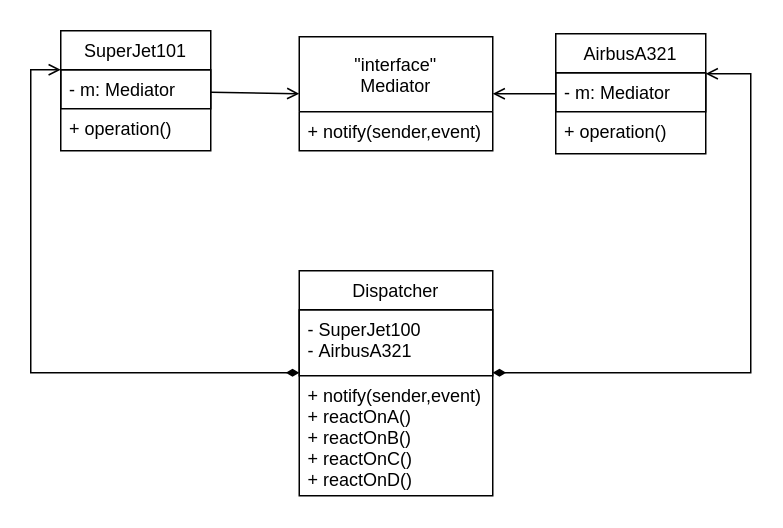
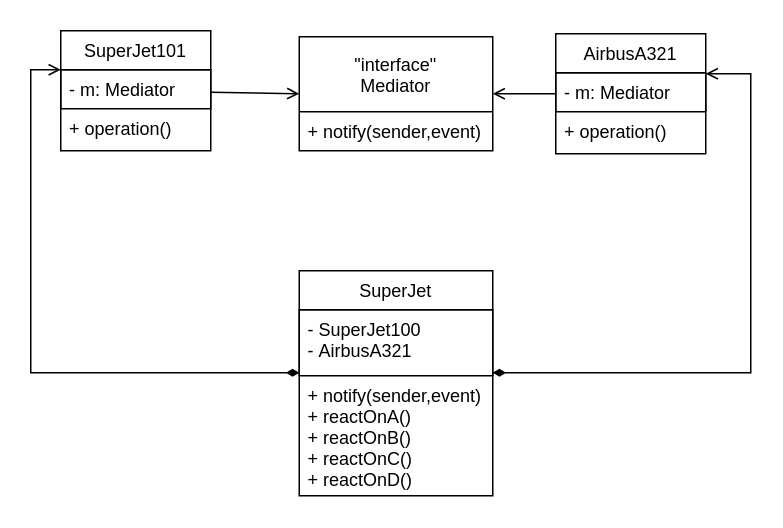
node "Dispatcher": label "Dispatcher" -> "SuperJet"
